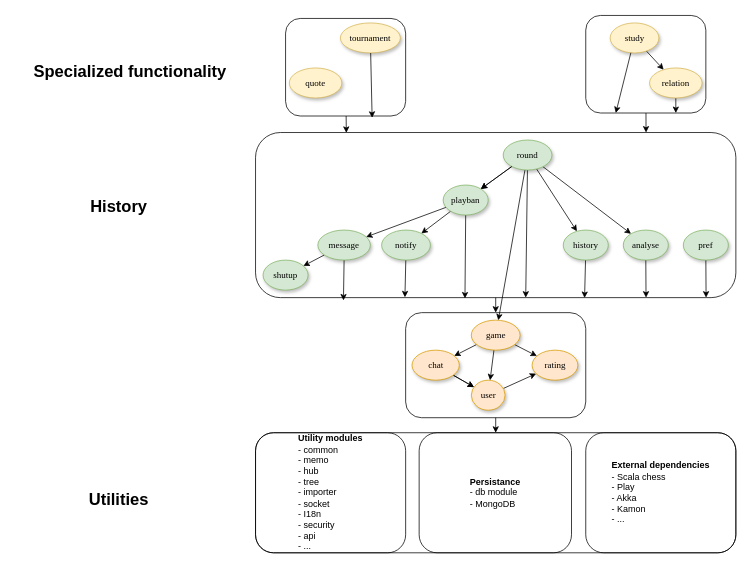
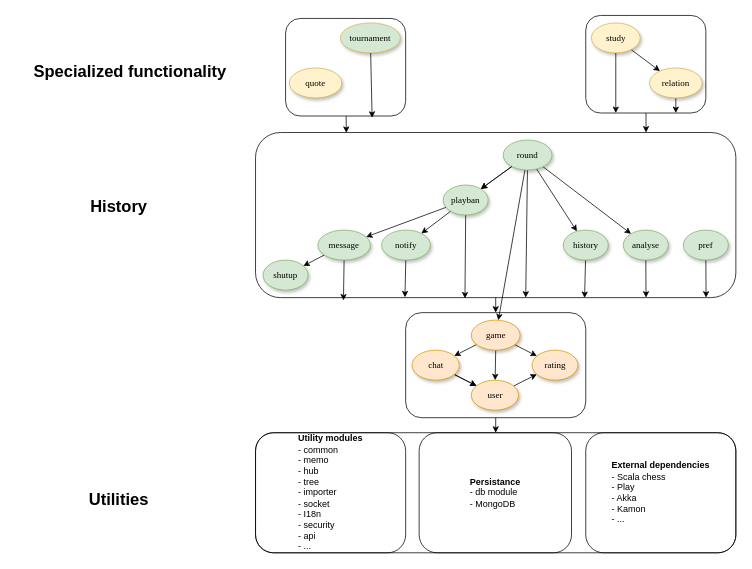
node "tournament": fillcolor #fff2cc -> #d5e8d4
node "study": moved (634, 38) -> (615, 38)
node "user": size 34x30 -> 47x30
